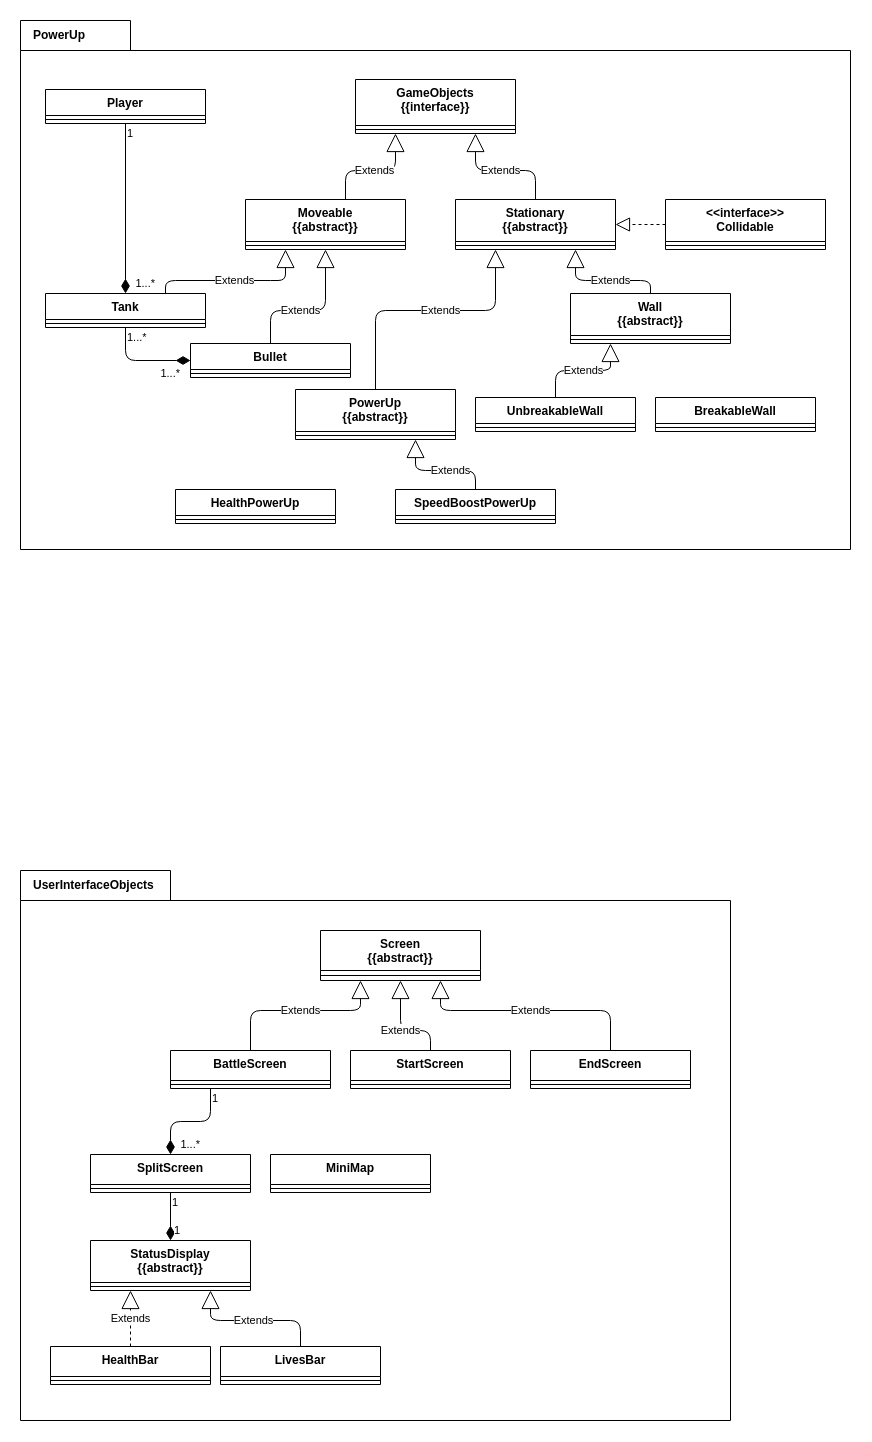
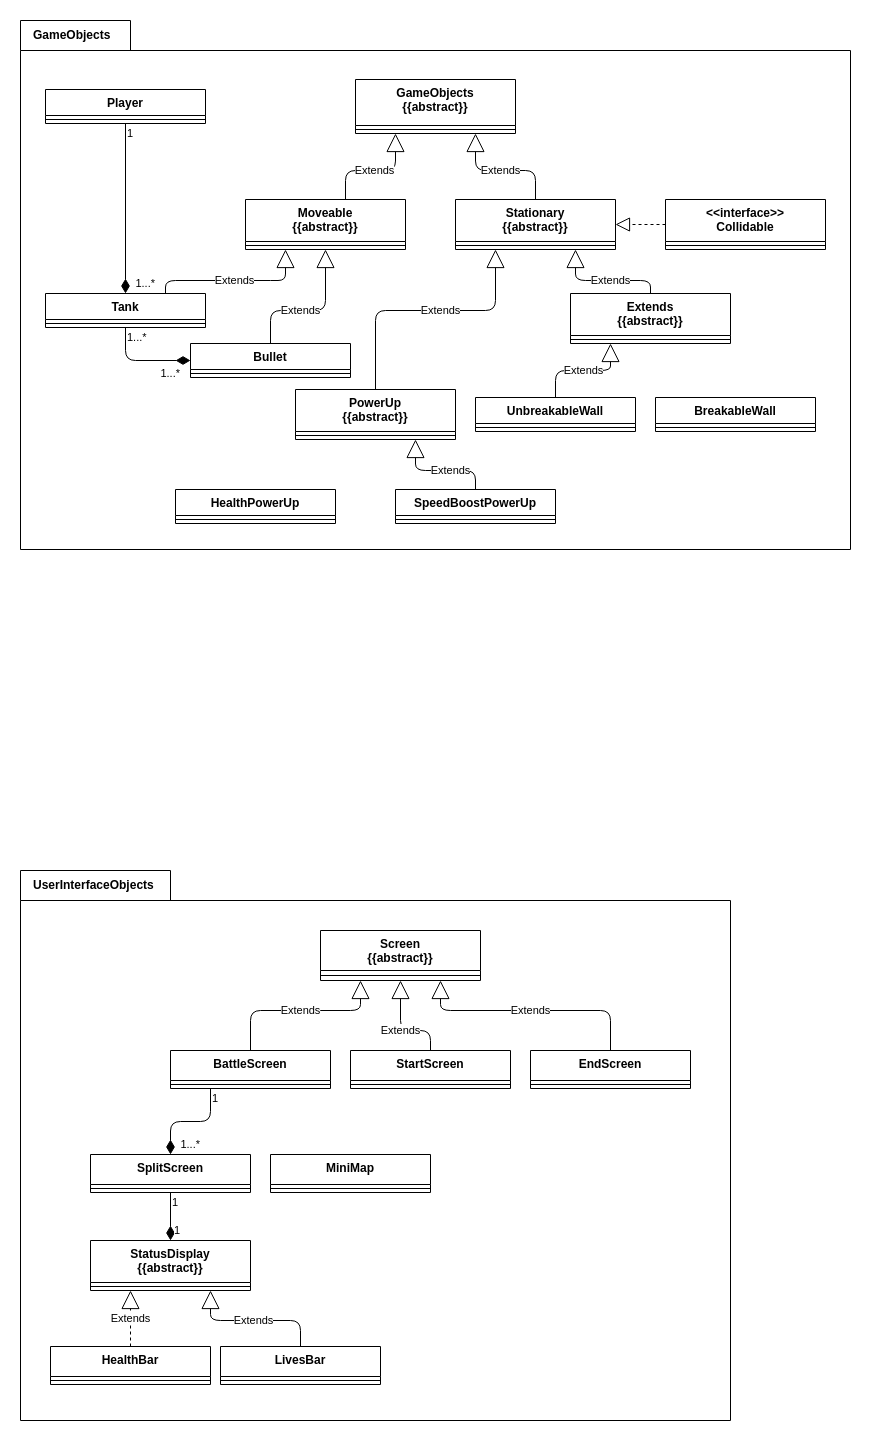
node "PowerUp": label "PowerUp" -> "GameObjects"
node "GameObjects {{interface}}": label "GameObjects {{interface}}" -> "GameObjects {{abstract}}"
node "Wall {{abstract}}": label "Wall {{abstract}}" -> "Extends {{abstract}}"
